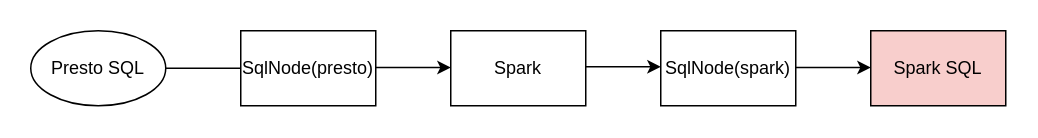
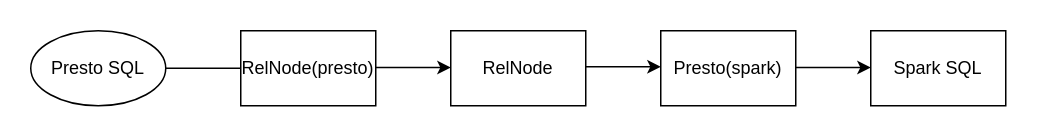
node "SqlNode(presto)": label "SqlNode(presto)" -> "RelNode(presto)"
node "Spark": label "Spark" -> "RelNode"
node "SqlNode(spark)": label "SqlNode(spark)" -> "Presto(spark)"
node "Spark SQL": fillcolor #f8cecc -> #ffffff
